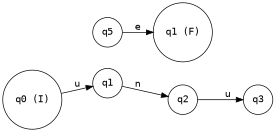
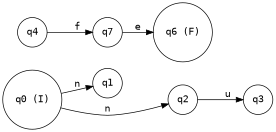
node "q4": added
node "q5": label "q5" -> "q7"
node "q1 (F)": label "q1 (F)" -> "q6 (F)"
edge "q0 (I)" -> "q1": label "u" -> "n"
edge "q1" -> "q2": now "q0 (I)" -> "q2"
